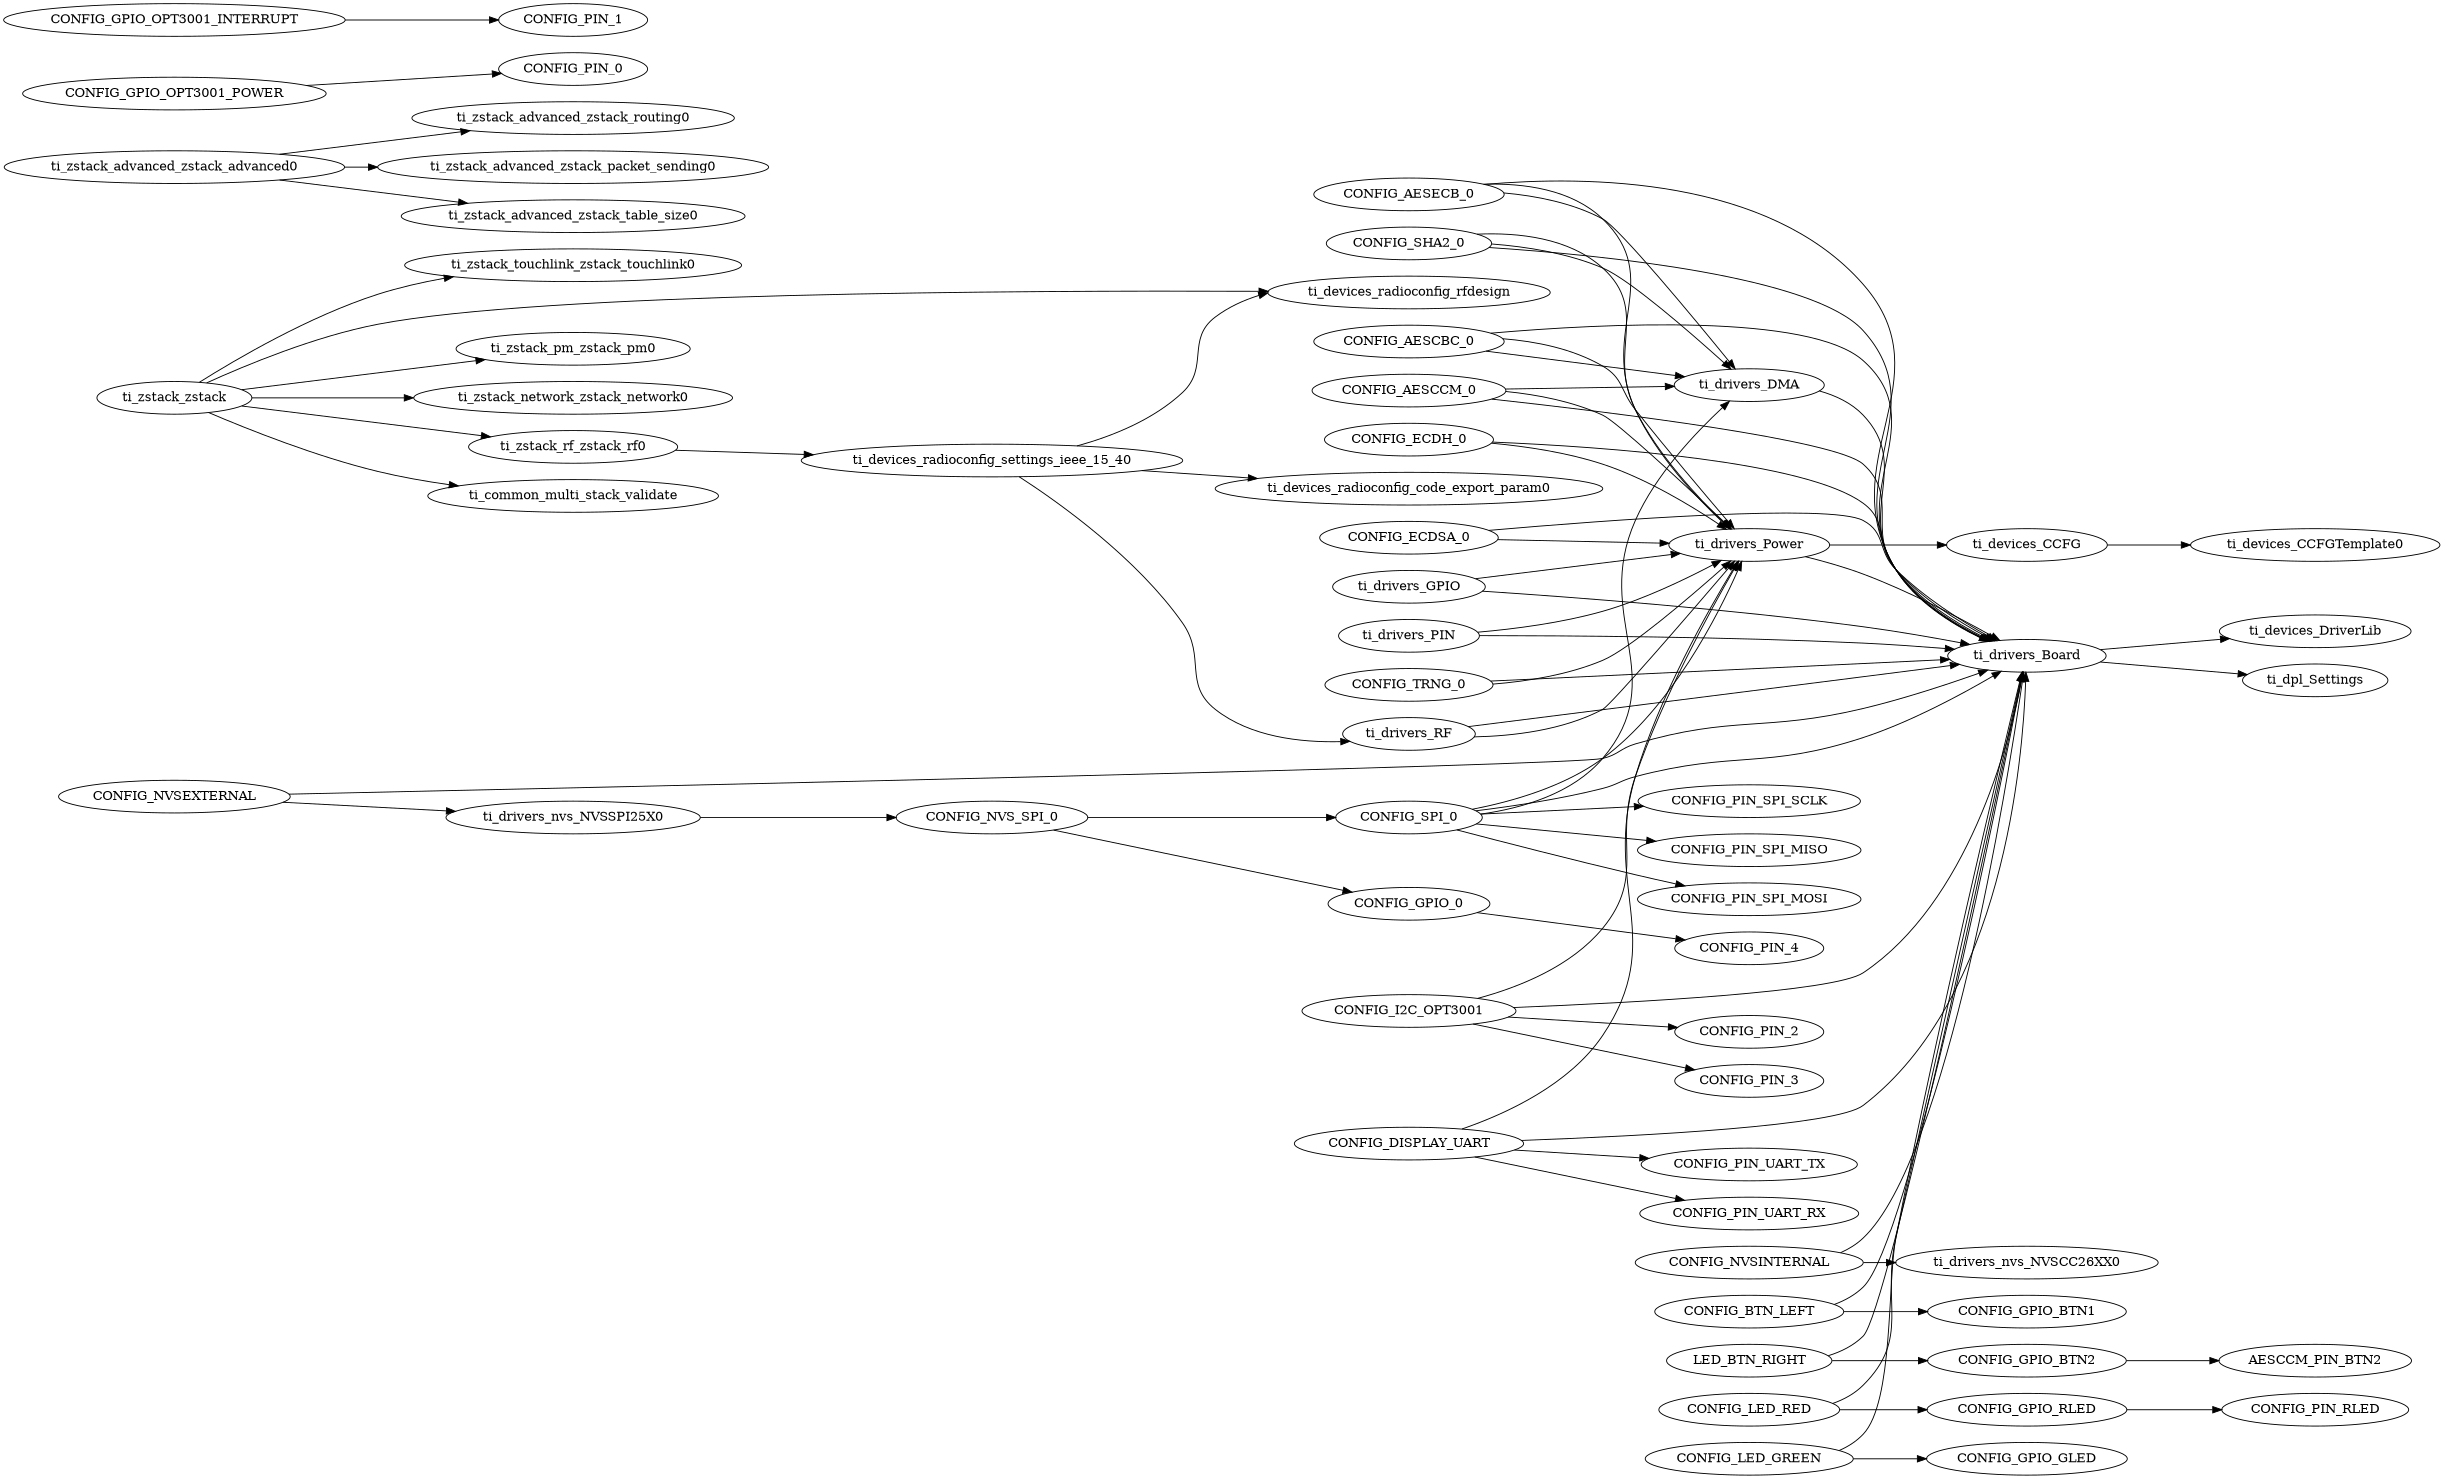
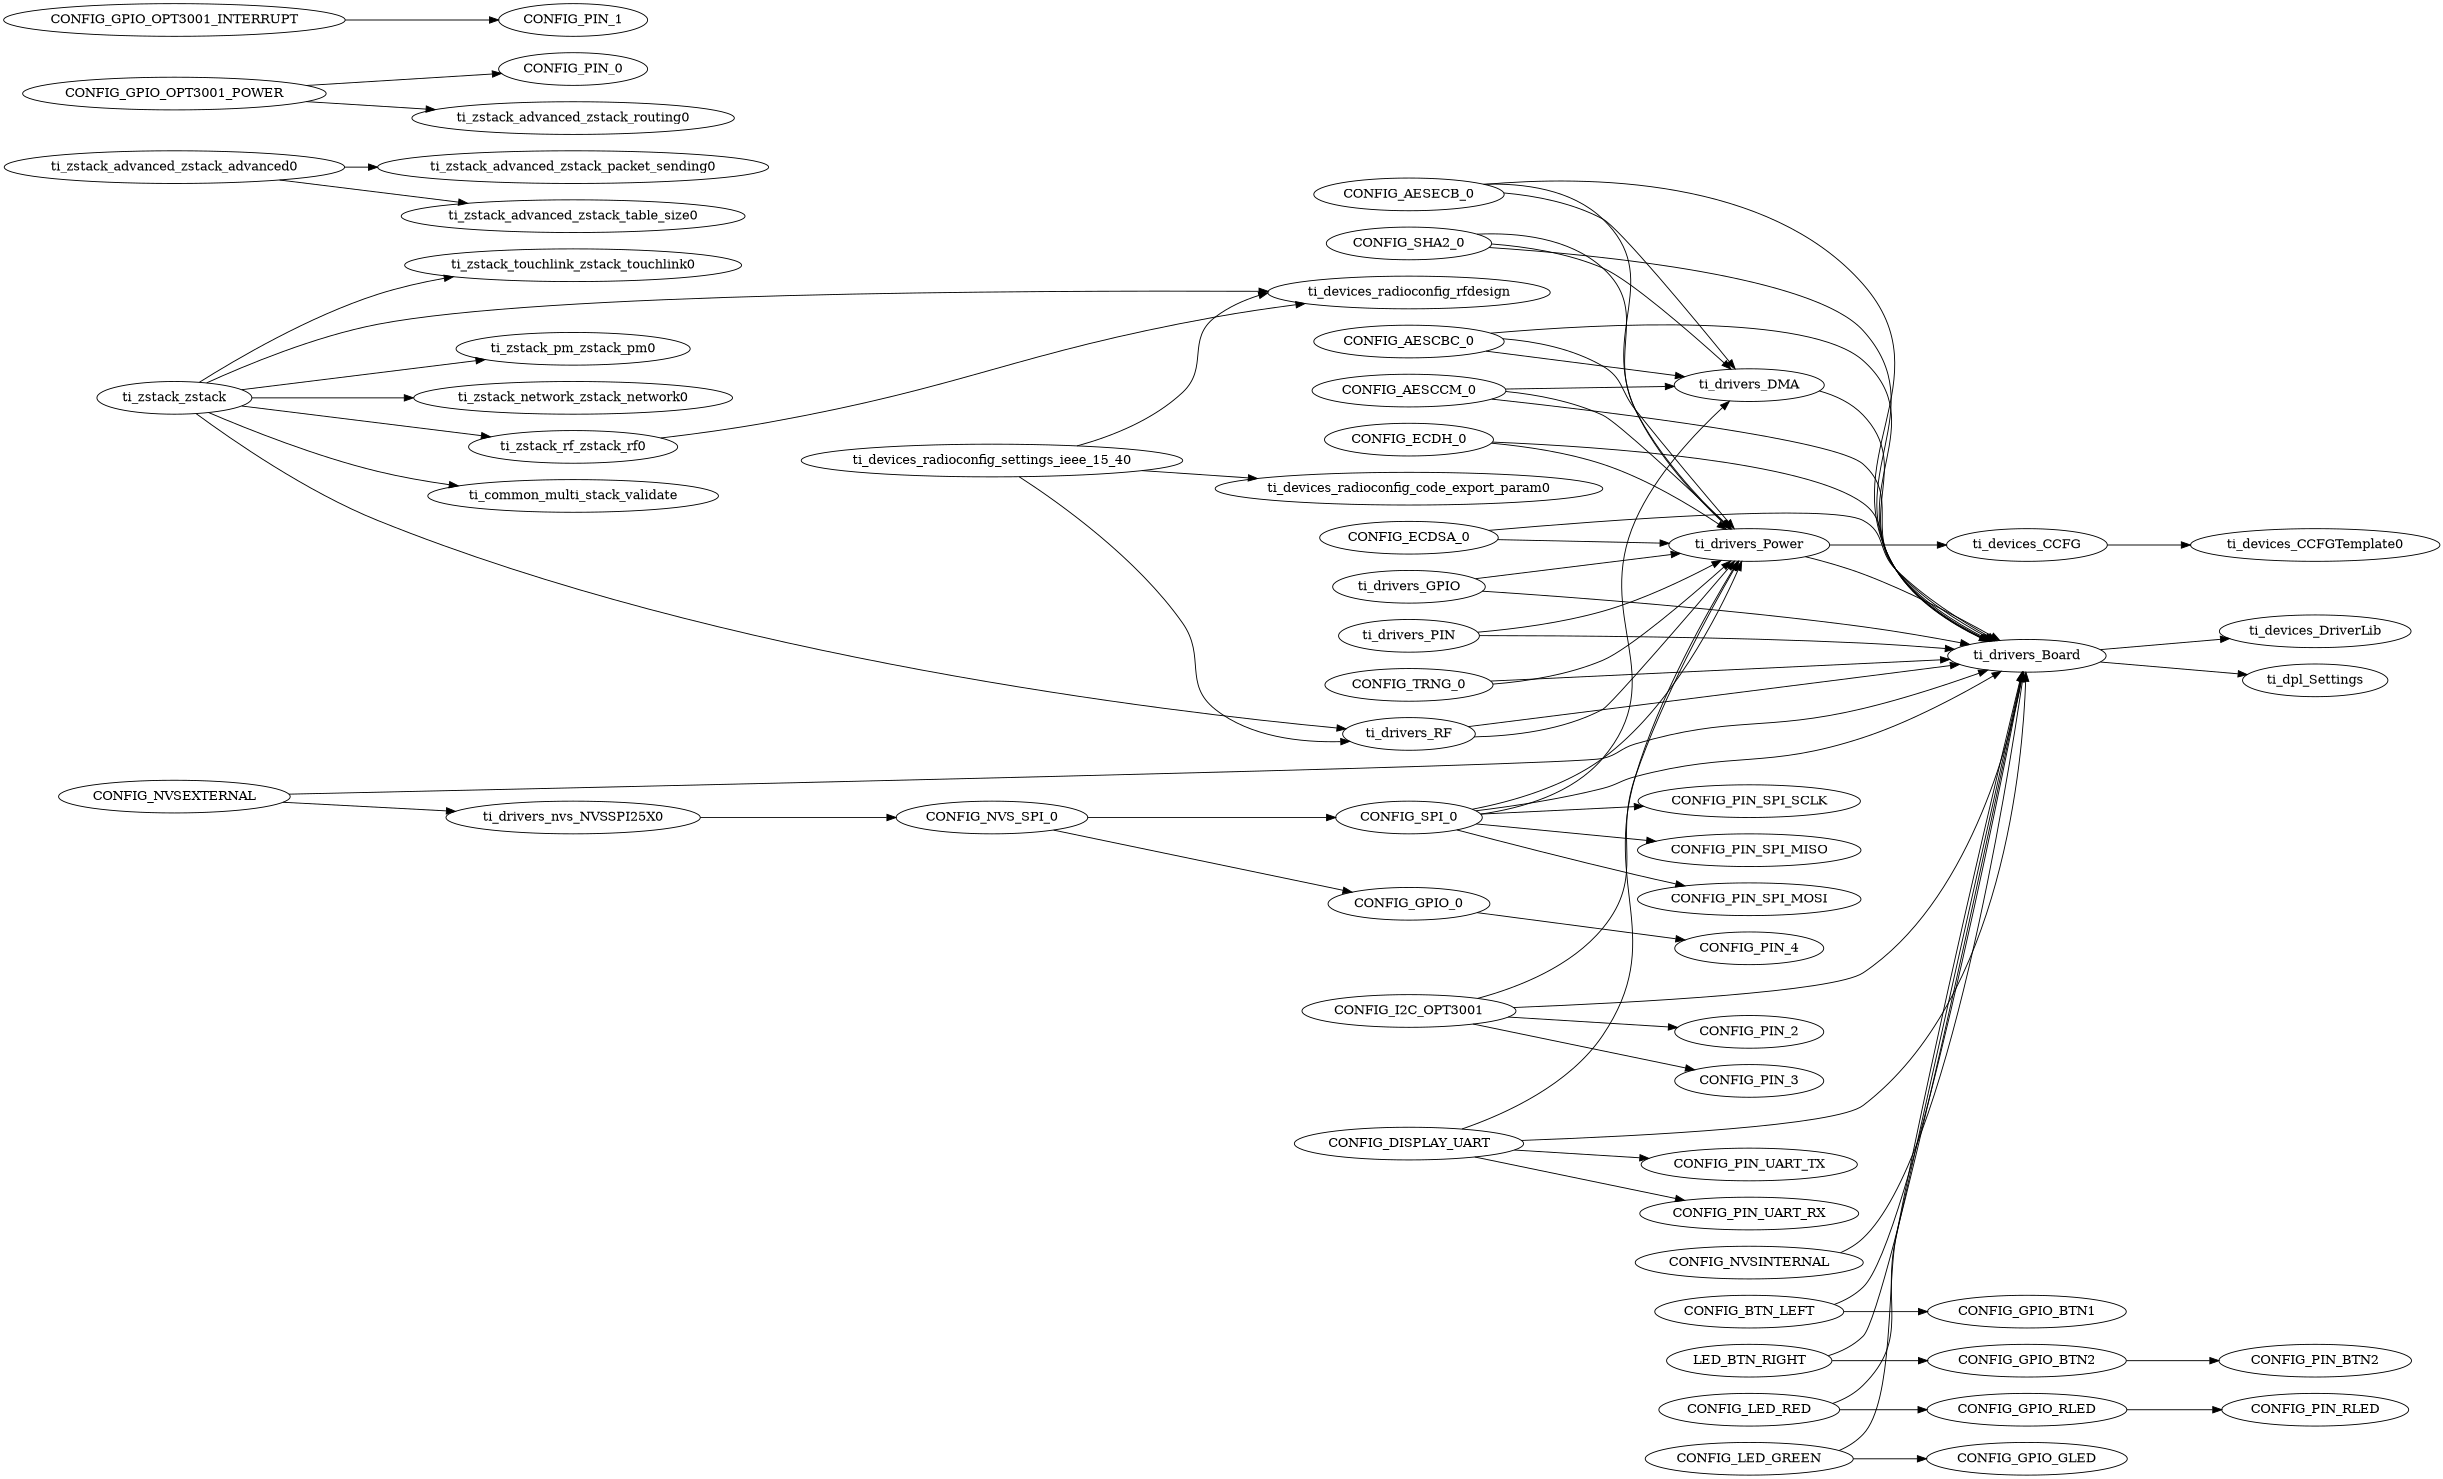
edge "ti_zstack_advanced_zstack_advanced0" -> "ti_zstack_advanced_zstack_routing0": now "CONFIG_GPIO_OPT3001_POWER" -> "ti_zstack_advanced_zstack_routing0"
edge "ti_zstack_rf_zstack_rf0" -> "ti_devices_radioconfig_settings_ieee_15_40": now "ti_zstack_rf_zstack_rf0" -> "ti_devices_radioconfig_rfdesign"
edge "ti_zstack_zstack" -> "ti_drivers_RF": added
node "ti_drivers_nvs_NVSCC26XX0": removed
node "AESCCM_PIN_BTN2": label "AESCCM_PIN_BTN2" -> "CONFIG_PIN_BTN2"
